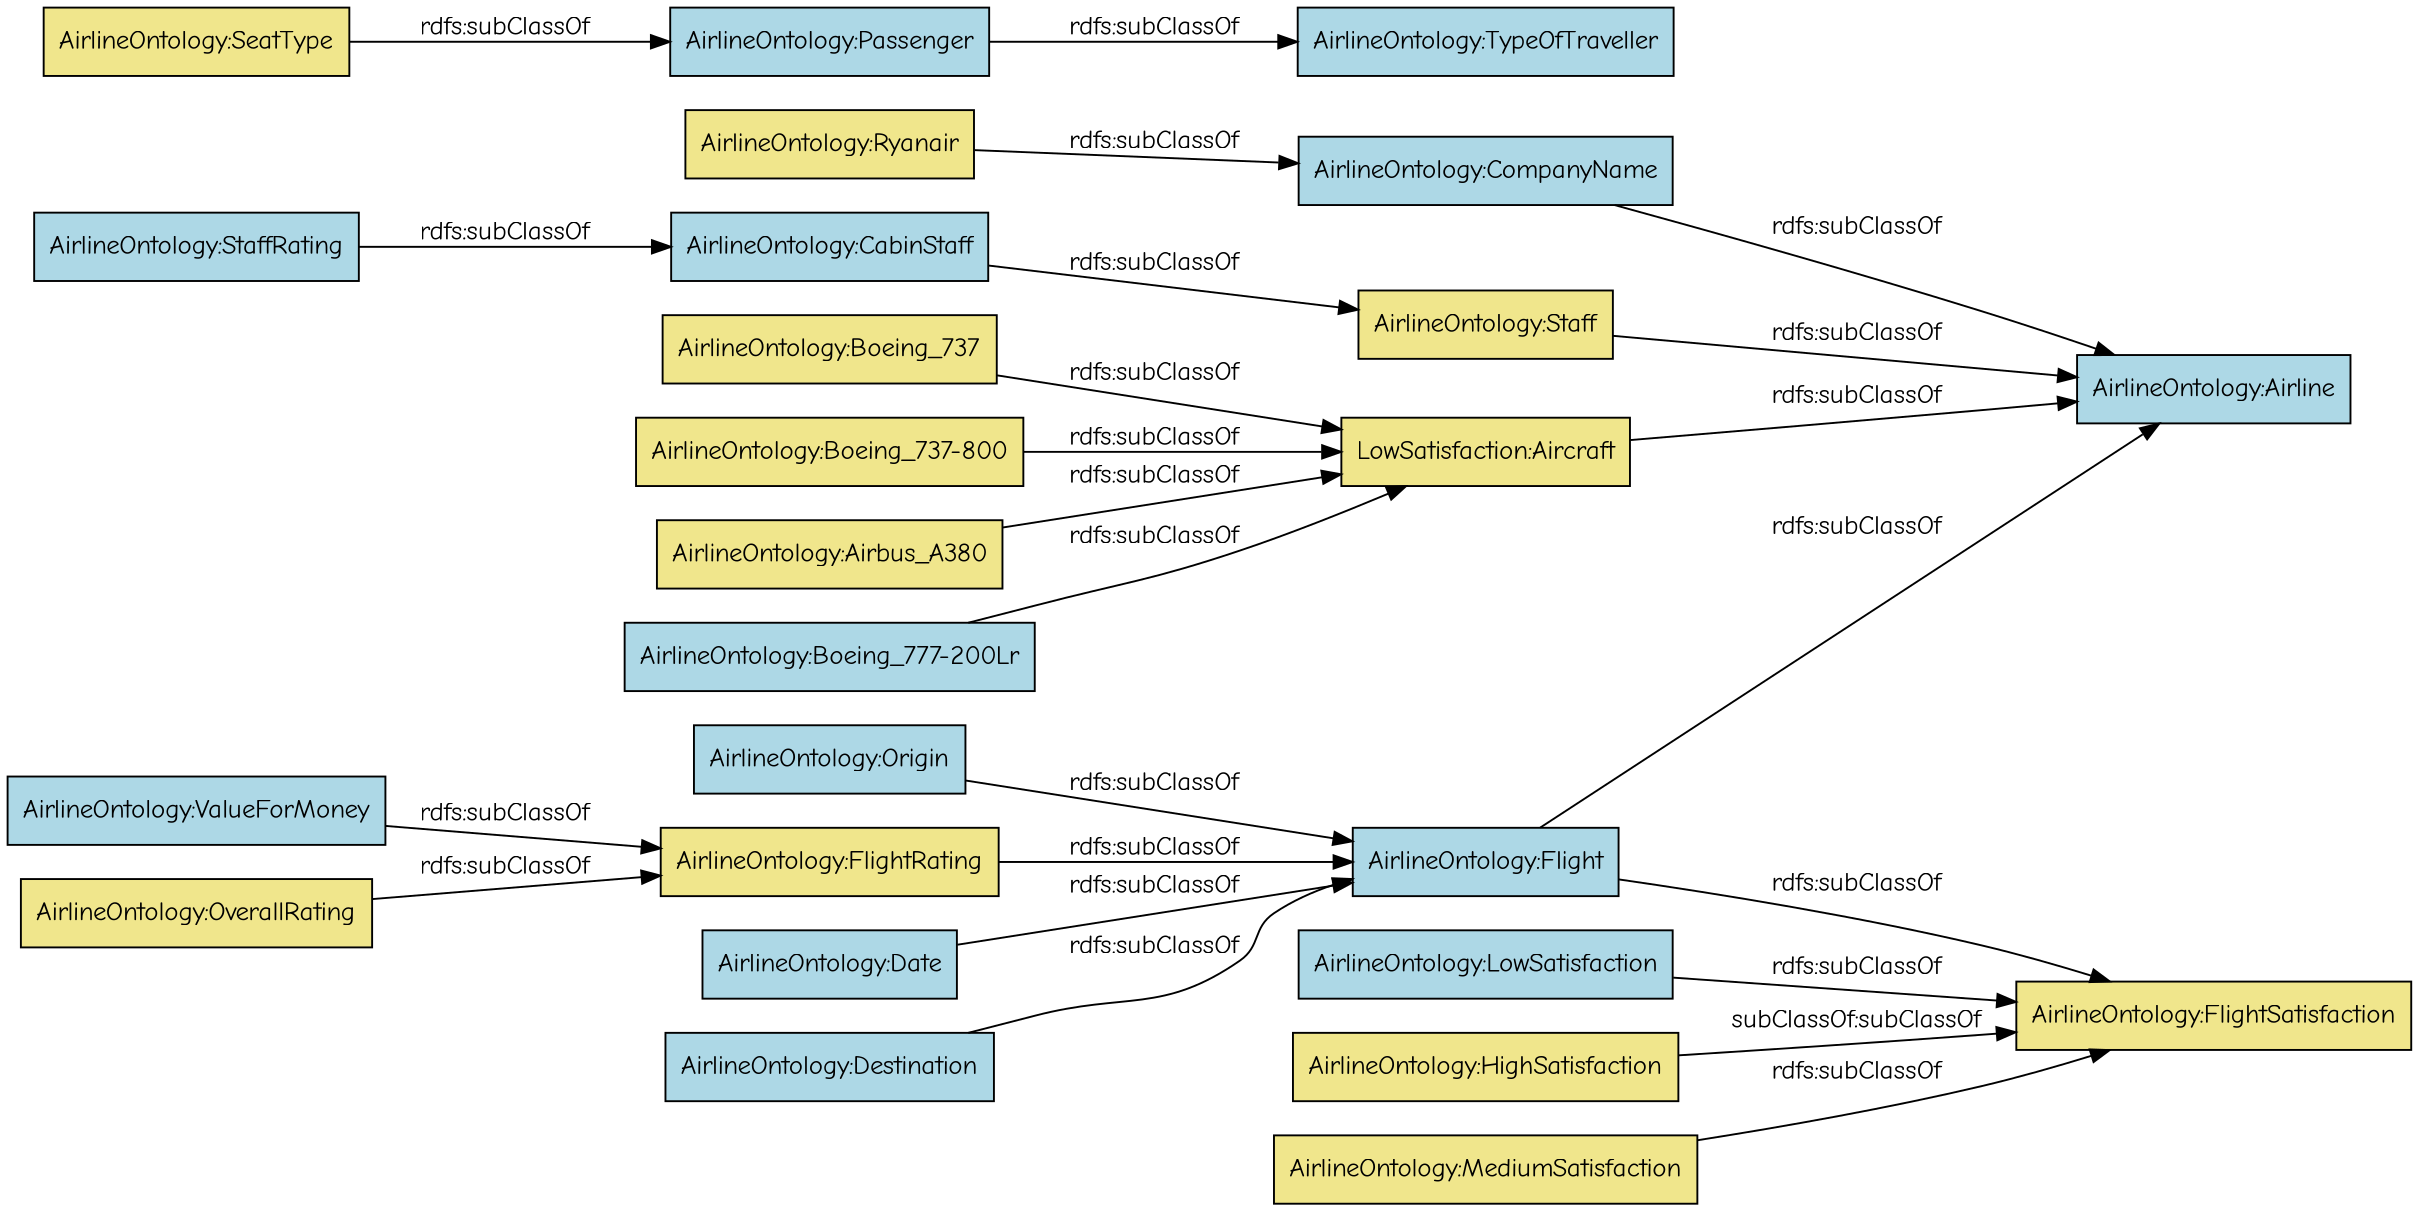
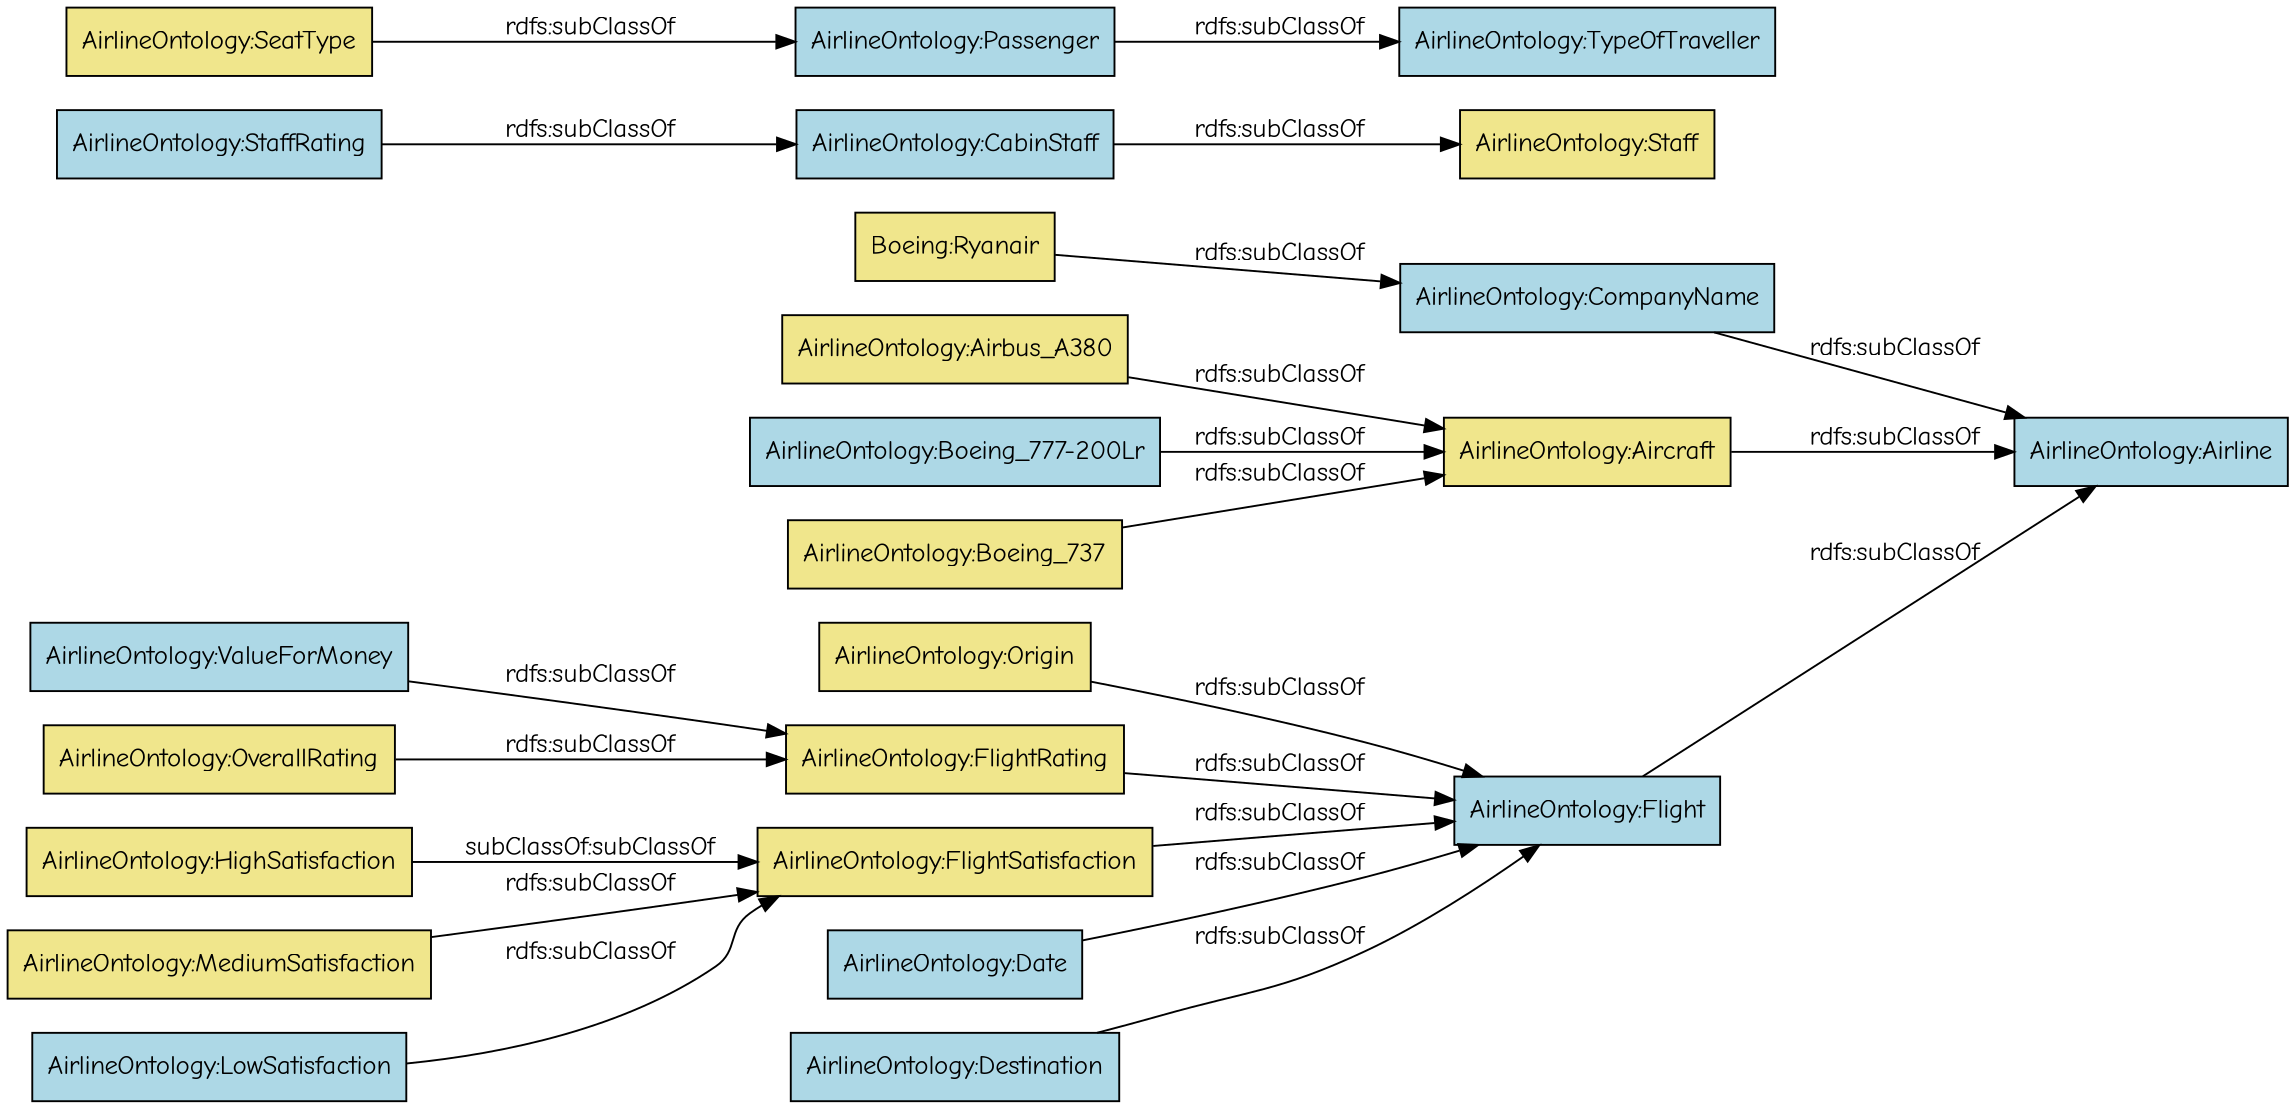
node "AirlineOntology:Ryanair": label "AirlineOntology:Ryanair" -> "Boeing:Ryanair"
edge "AirlineOntology:Staff" -> "AirlineOntology:Airline": removed, label "rdfs:subClassOf"
node "AirlineOntology:Boeing_737-800": removed
node "LowSatisfaction:Aircraft": label "LowSatisfaction:Aircraft" -> "AirlineOntology:Aircraft"
node "AirlineOntology:Origin": fillcolor lightblue -> khaki
edge "AirlineOntology:Flight" -> "AirlineOntology:FlightSatisfaction": reversed
